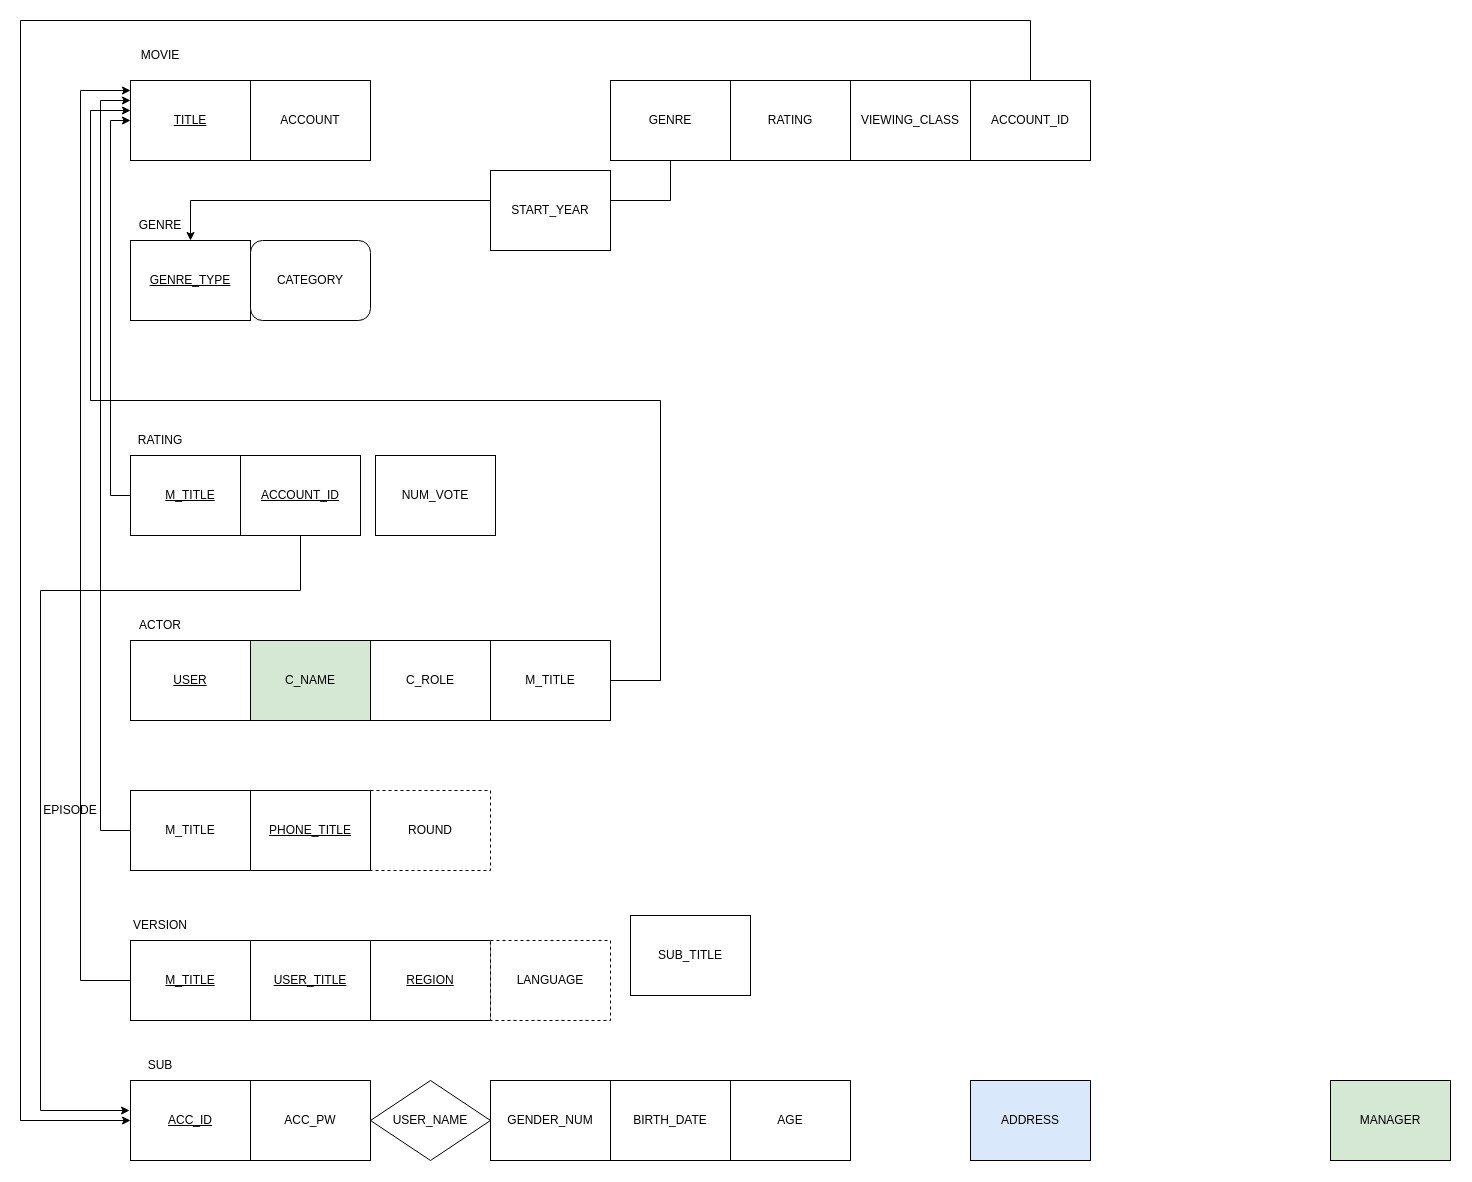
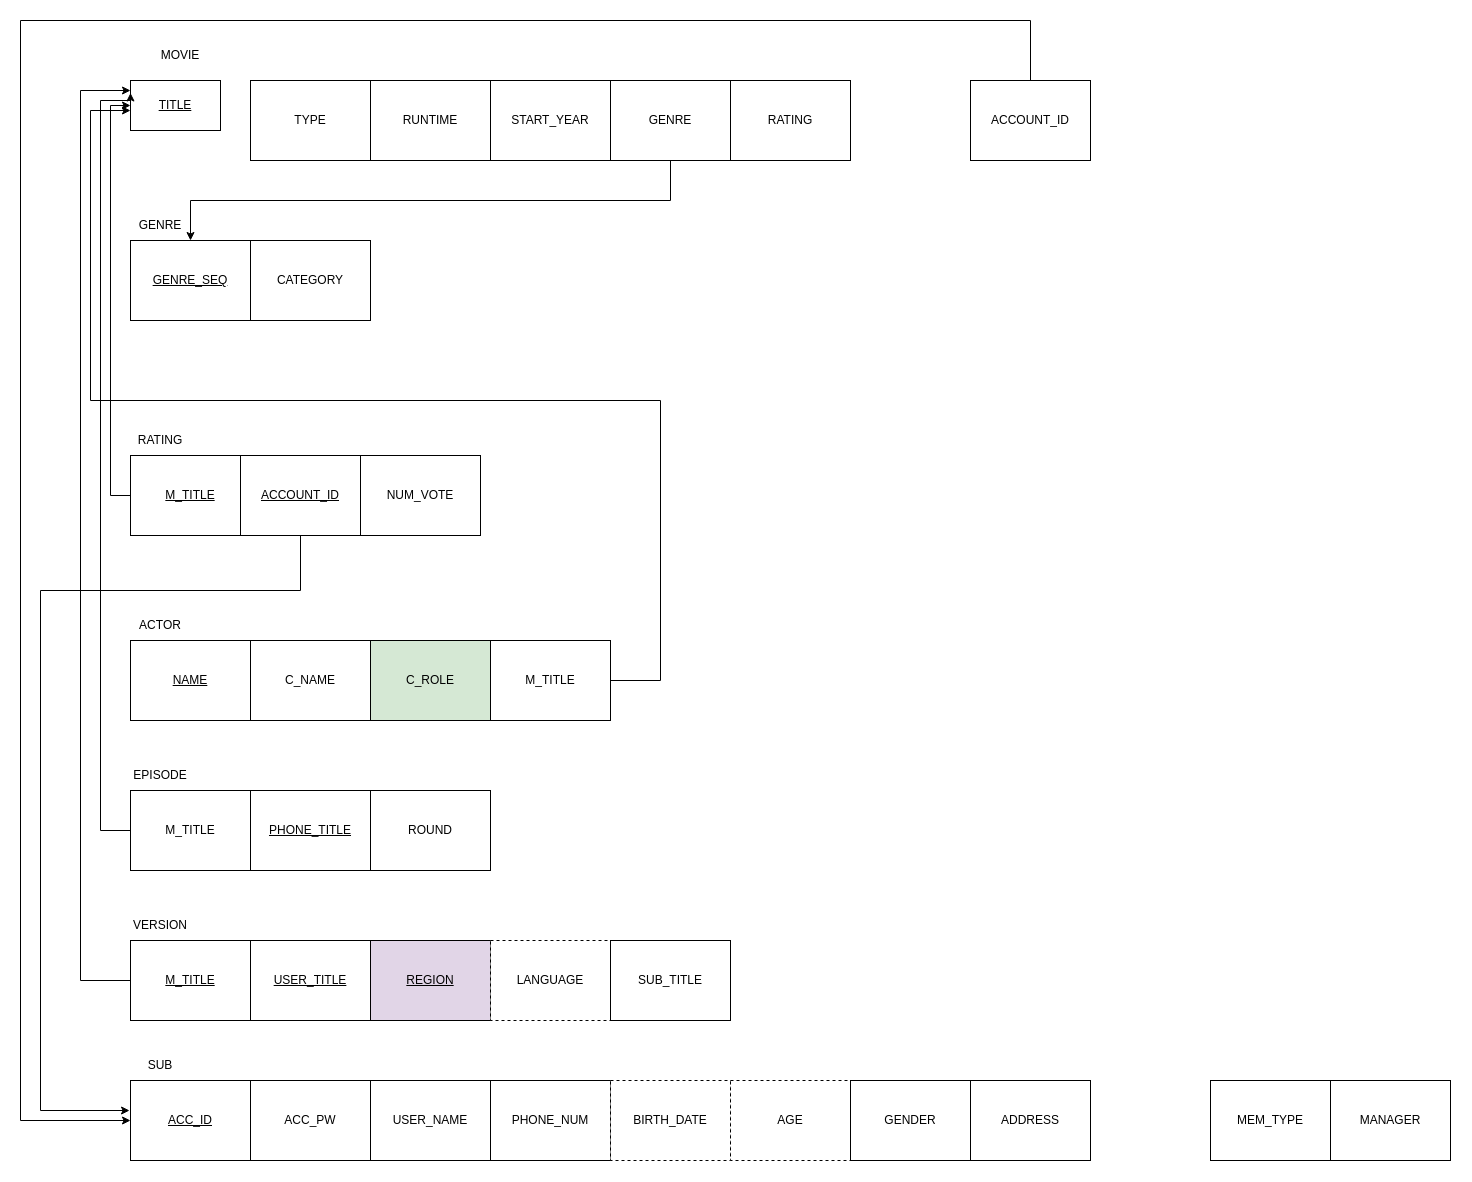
node "MOVIE": moved (161, 56) -> (181, 56)
node "TITLE": size 120x80 -> 90x50
node "ACCOUNT": label "ACCOUNT" -> "TYPE"
node "RUNTIME": added
node "VIEWING_CLASS": removed
node "START_YEAR": moved (551, 211) -> (551, 121)
node "GENRE_TYPE": label "GENRE_TYPE" -> "GENRE_SEQ"
node "CATEGORY": shape rounded rectangle -> rectangle
node "NUM_VOTE": moved (436, 496) -> (421, 496)
node "USER": label "USER" -> "NAME"
node "C_NAME": fillcolor #d5e8d4 -> #ffffff
node "C_ROLE": fillcolor #ffffff -> #d5e8d4
node "EPISODE": moved (71, 811) -> (161, 776)
node "ROUND": style dashed -> solid
node "SUB_TITLE": moved (691, 956) -> (671, 981)
node "REGION": fillcolor #ffffff -> #e1d5e7
node "USER_NAME": shape diamond -> rectangle
node "GENDER_NUM": label "GENDER_NUM" -> "PHONE_NUM"
node "BIRTH_DATE": style solid -> dashed
node "AGE": style solid -> dashed
node "GENDER": added
node "ADDRESS": fillcolor #dae8fc -> #ffffff
node "MEM_TYPE": added
node "MANAGER": fillcolor #d5e8d4 -> #ffffff
